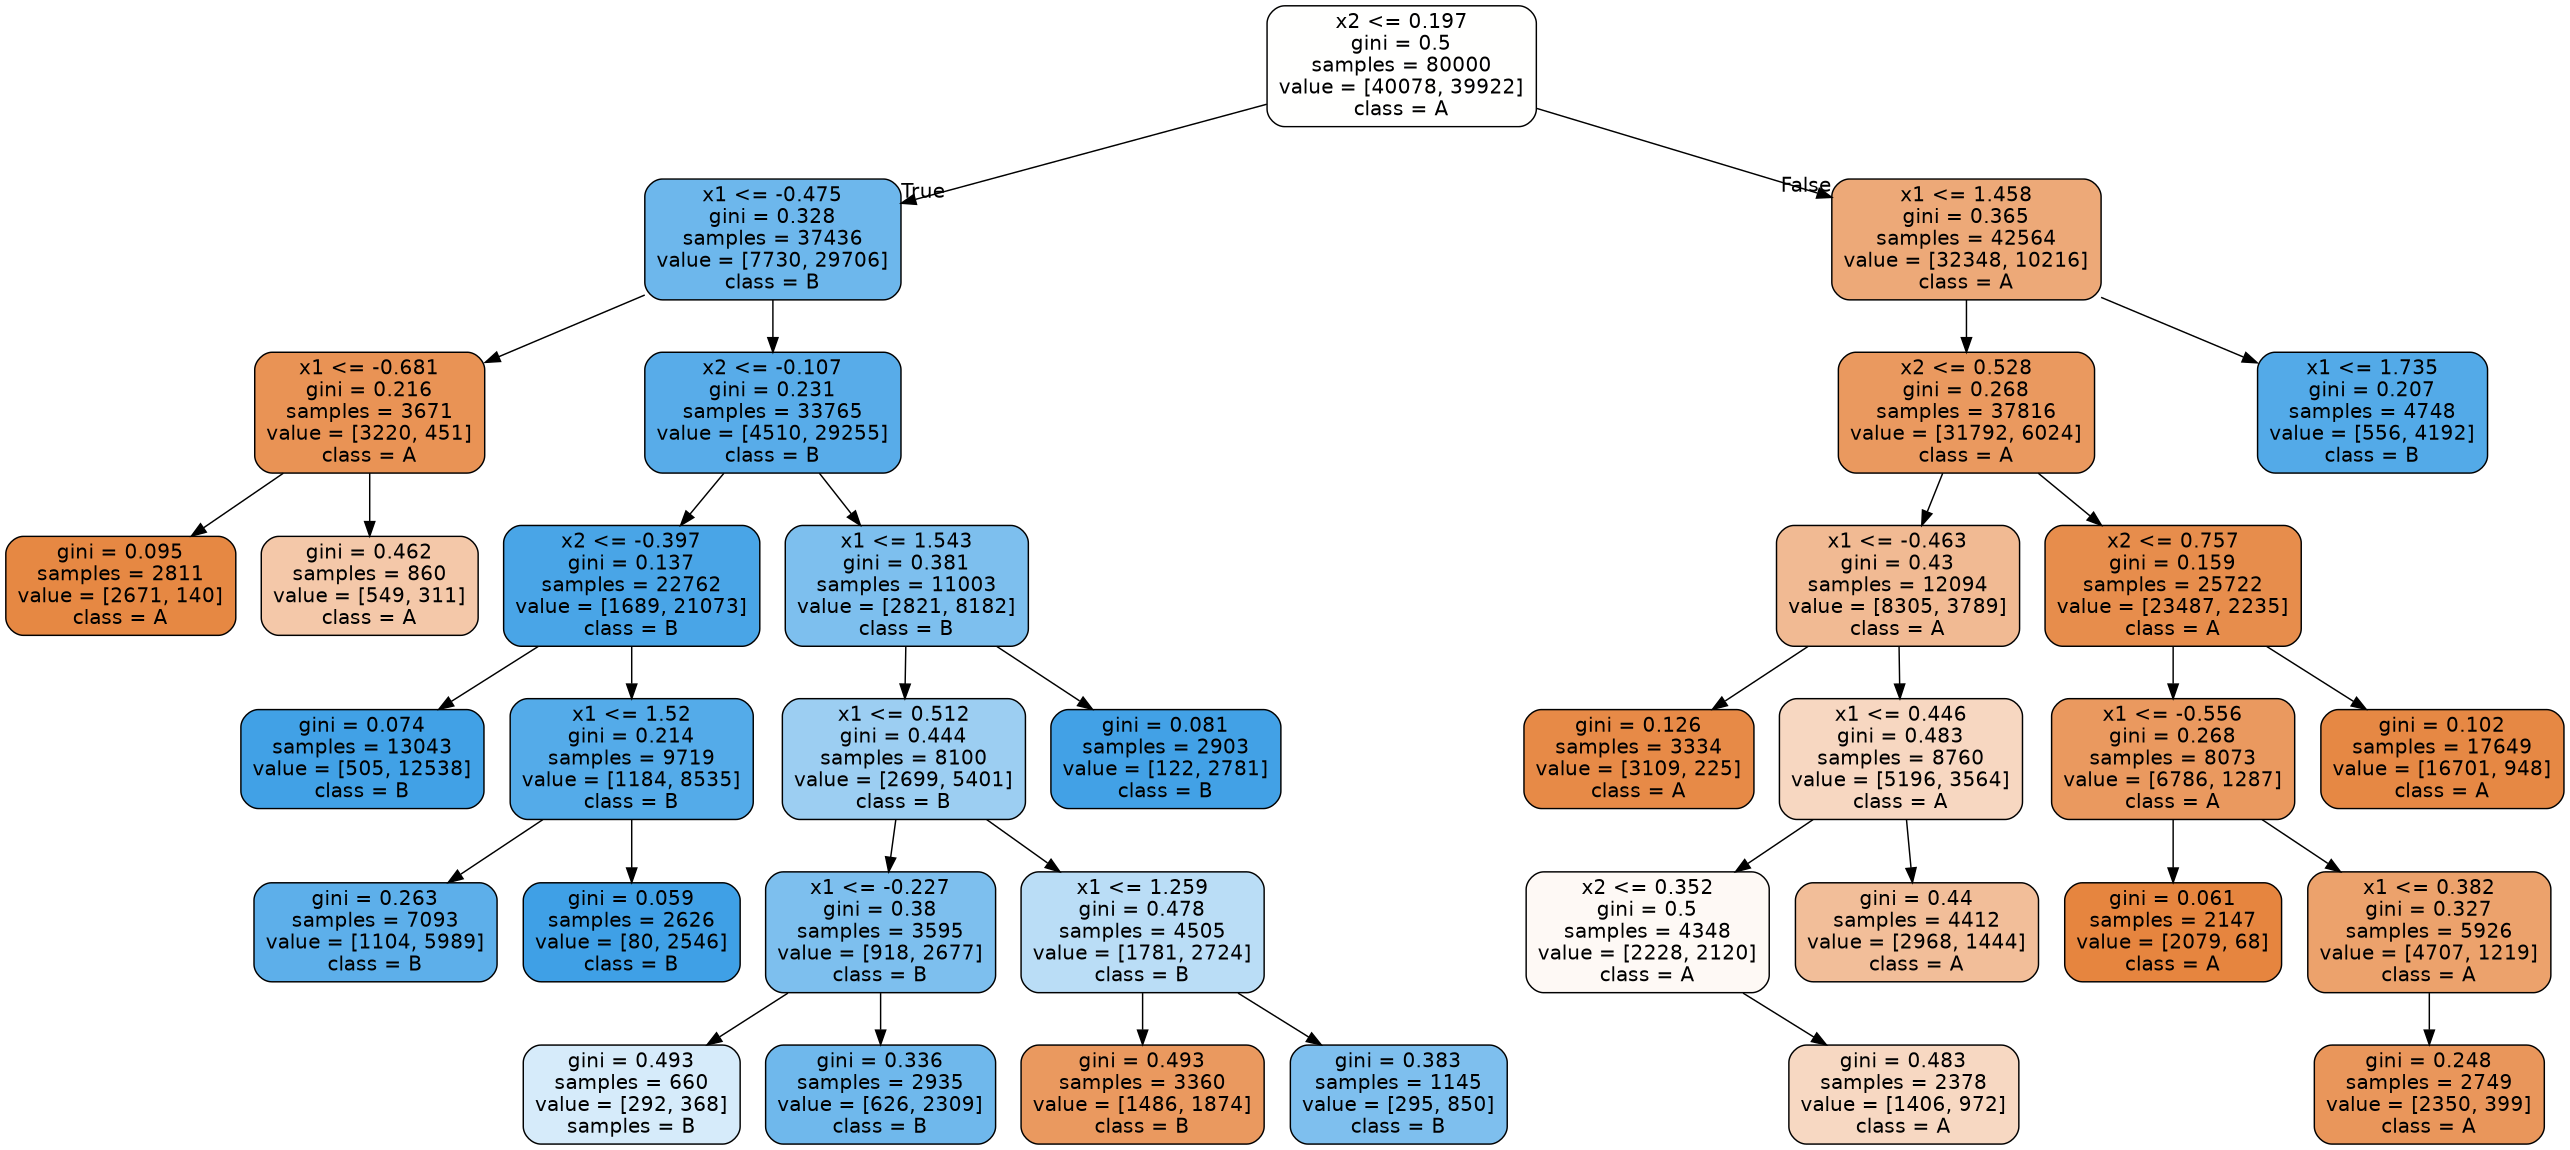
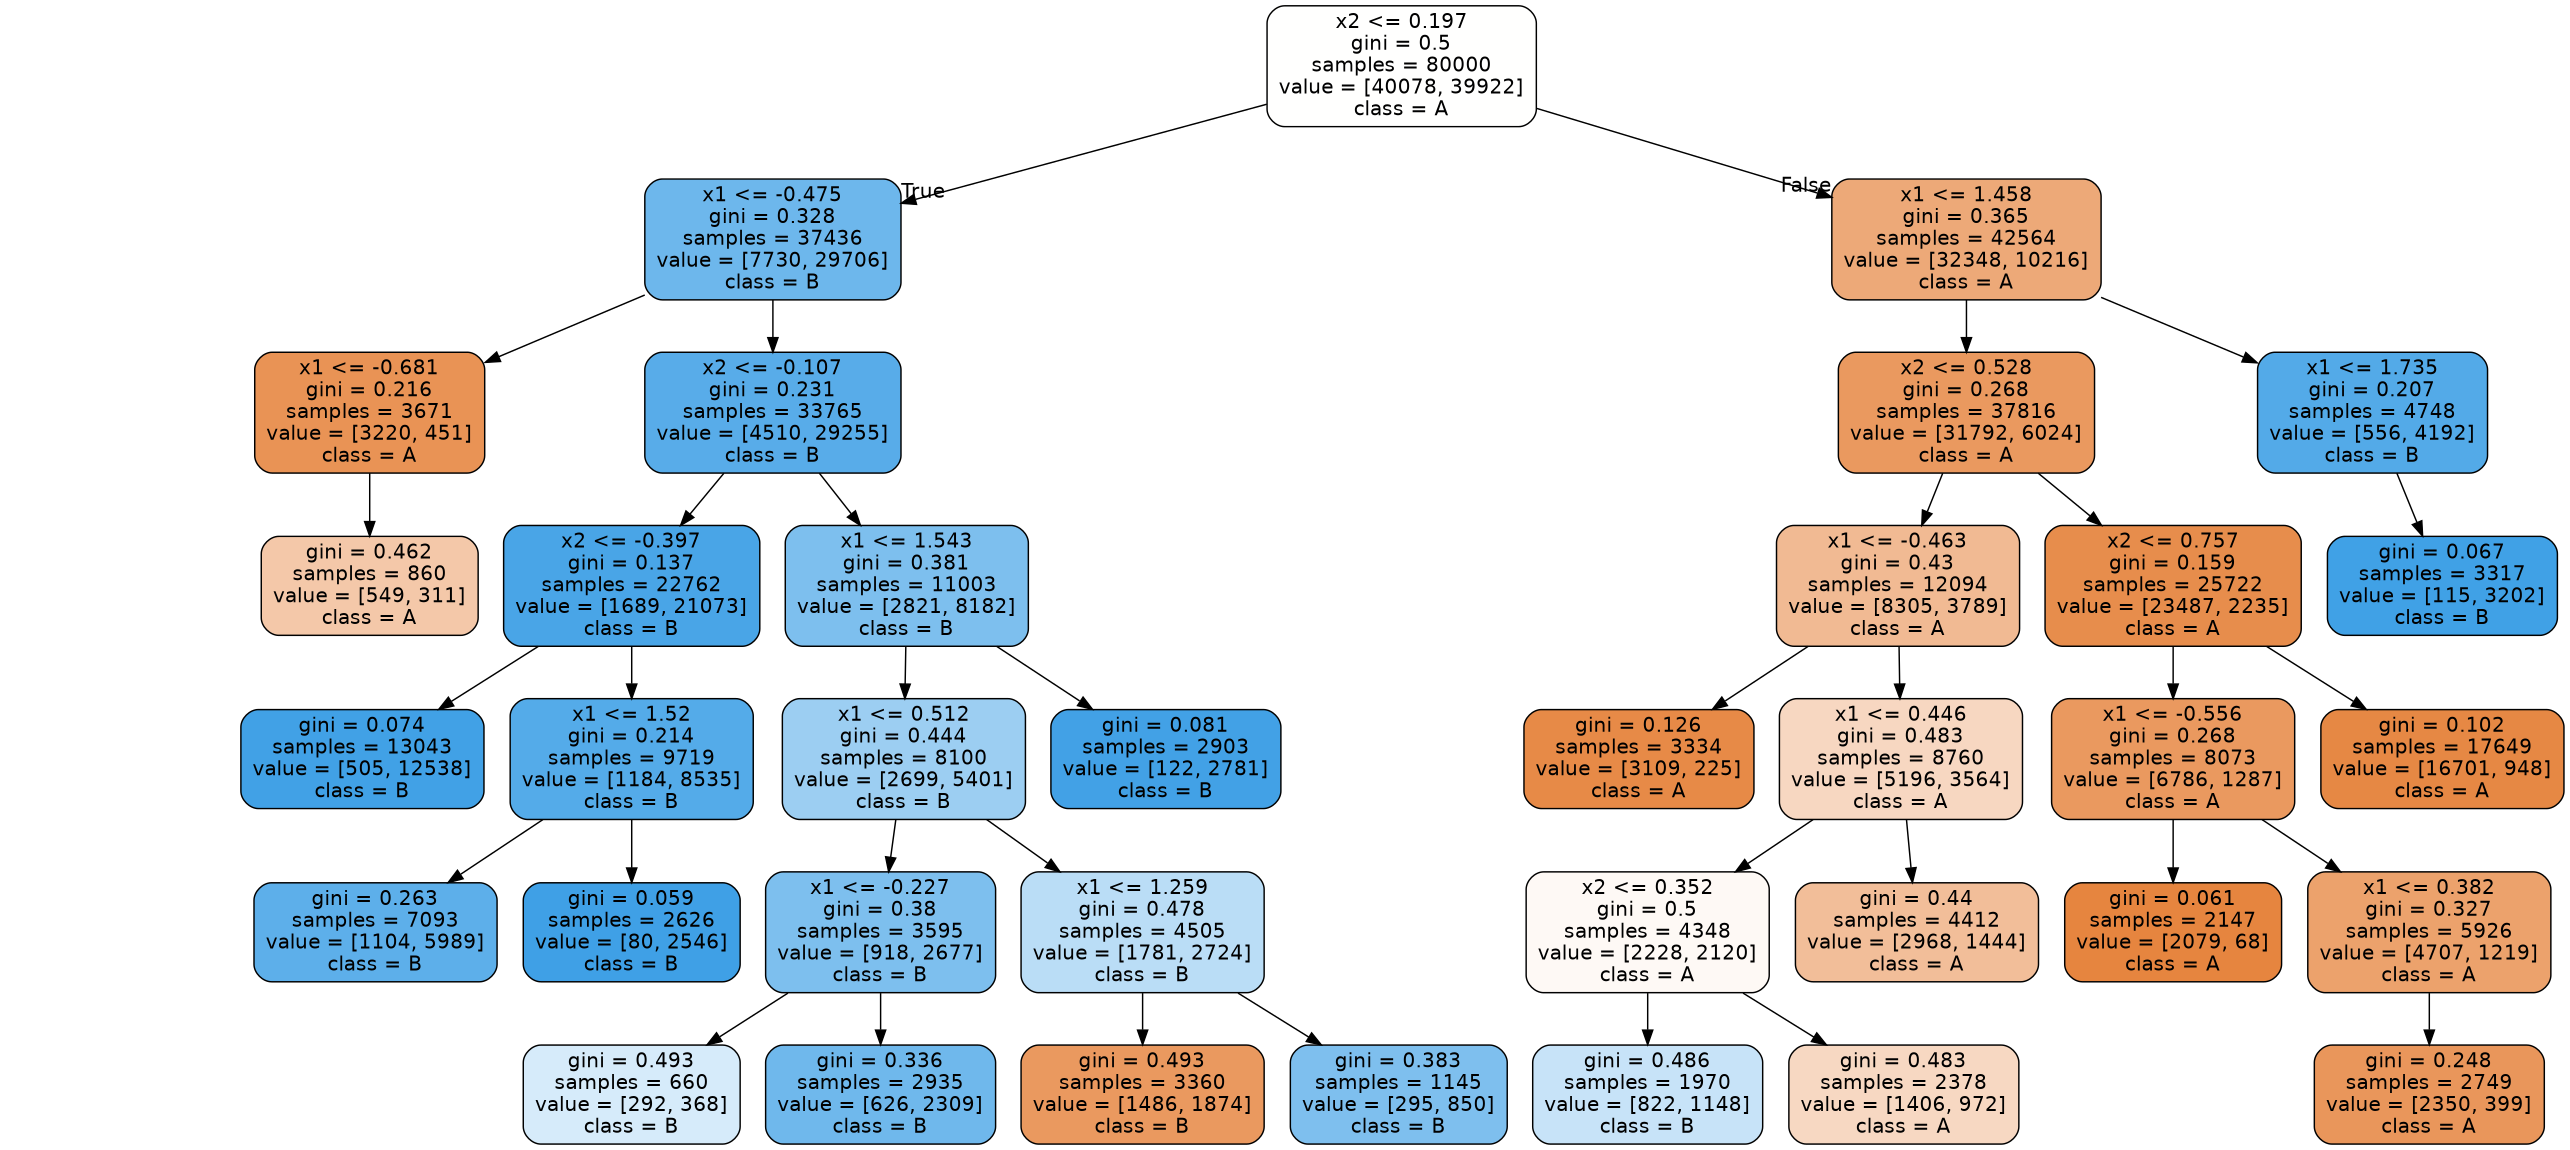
node "gini = 0.095 samples = 2811 value = [2671, 140] class = A": removed
node "gini = 0.067 samples = 3317 value = [115, 3202] class = B": added
node "gini = 0.493 samples = 660 value = [292, 368] samples = B": label "gini = 0.493 samples = 660 value = [292, 368] samples = B" -> "gini = 0.493 samples = 660 value = [292, 368] class = B"
node "gini = 0.486 samples = 1970 value = [822, 1148] class = B": added
